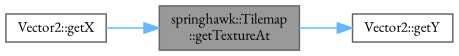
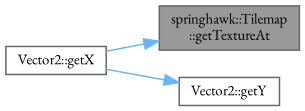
edge "springhawk::Tilemap ::getTextureAt" -> "Vector2::getY": now "Vector2::getX" -> "Vector2::getY"
